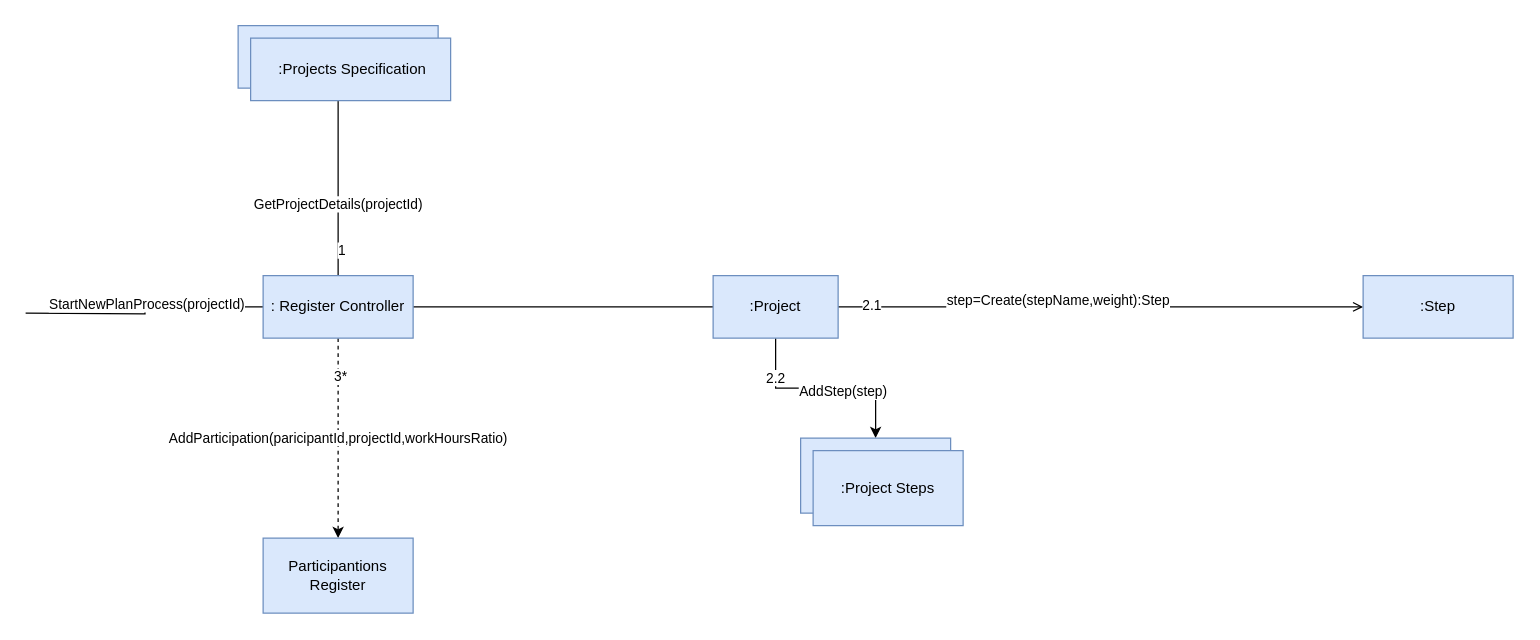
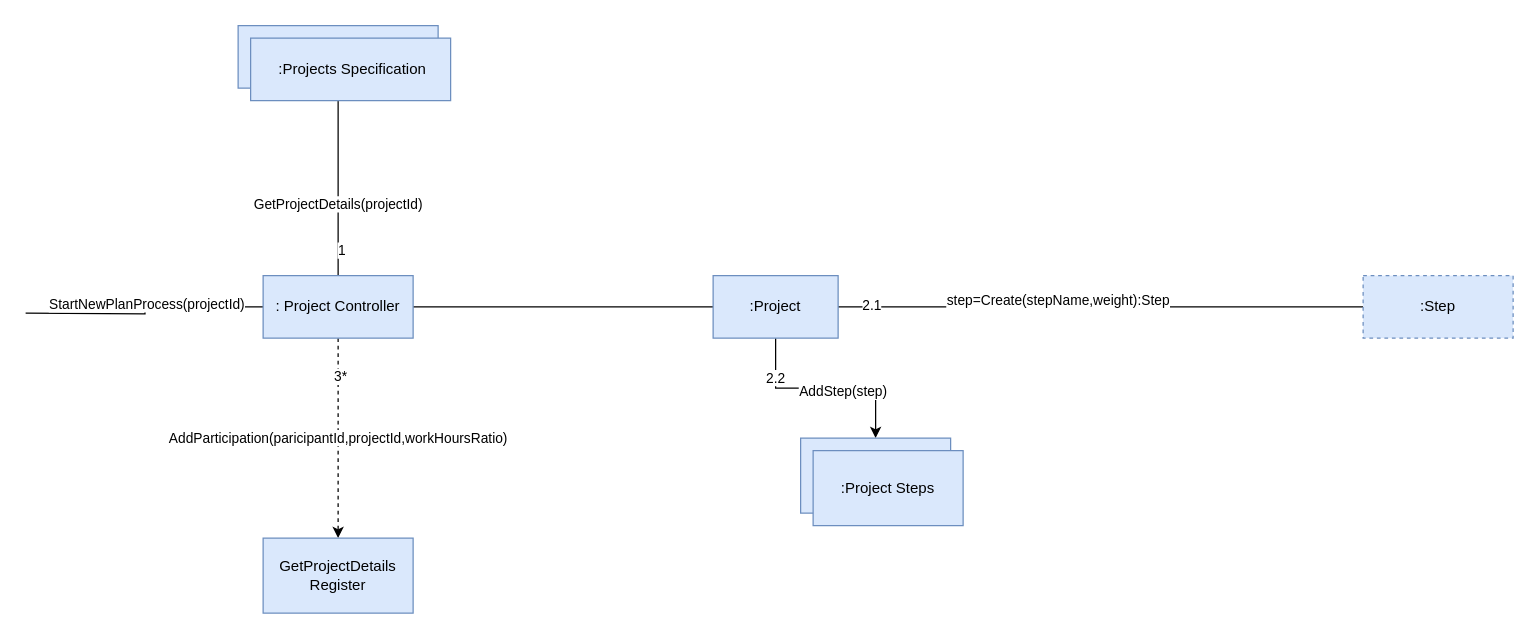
node ": Register Controller": label ": Register Controller" -> ": Project Controller"
edge ":Project" -> ":Step": arrowhead open -> none
node ":Step": style solid -> dashed
node "Participantions Register": label "Participantions Register" -> "GetProjectDetails Register"
